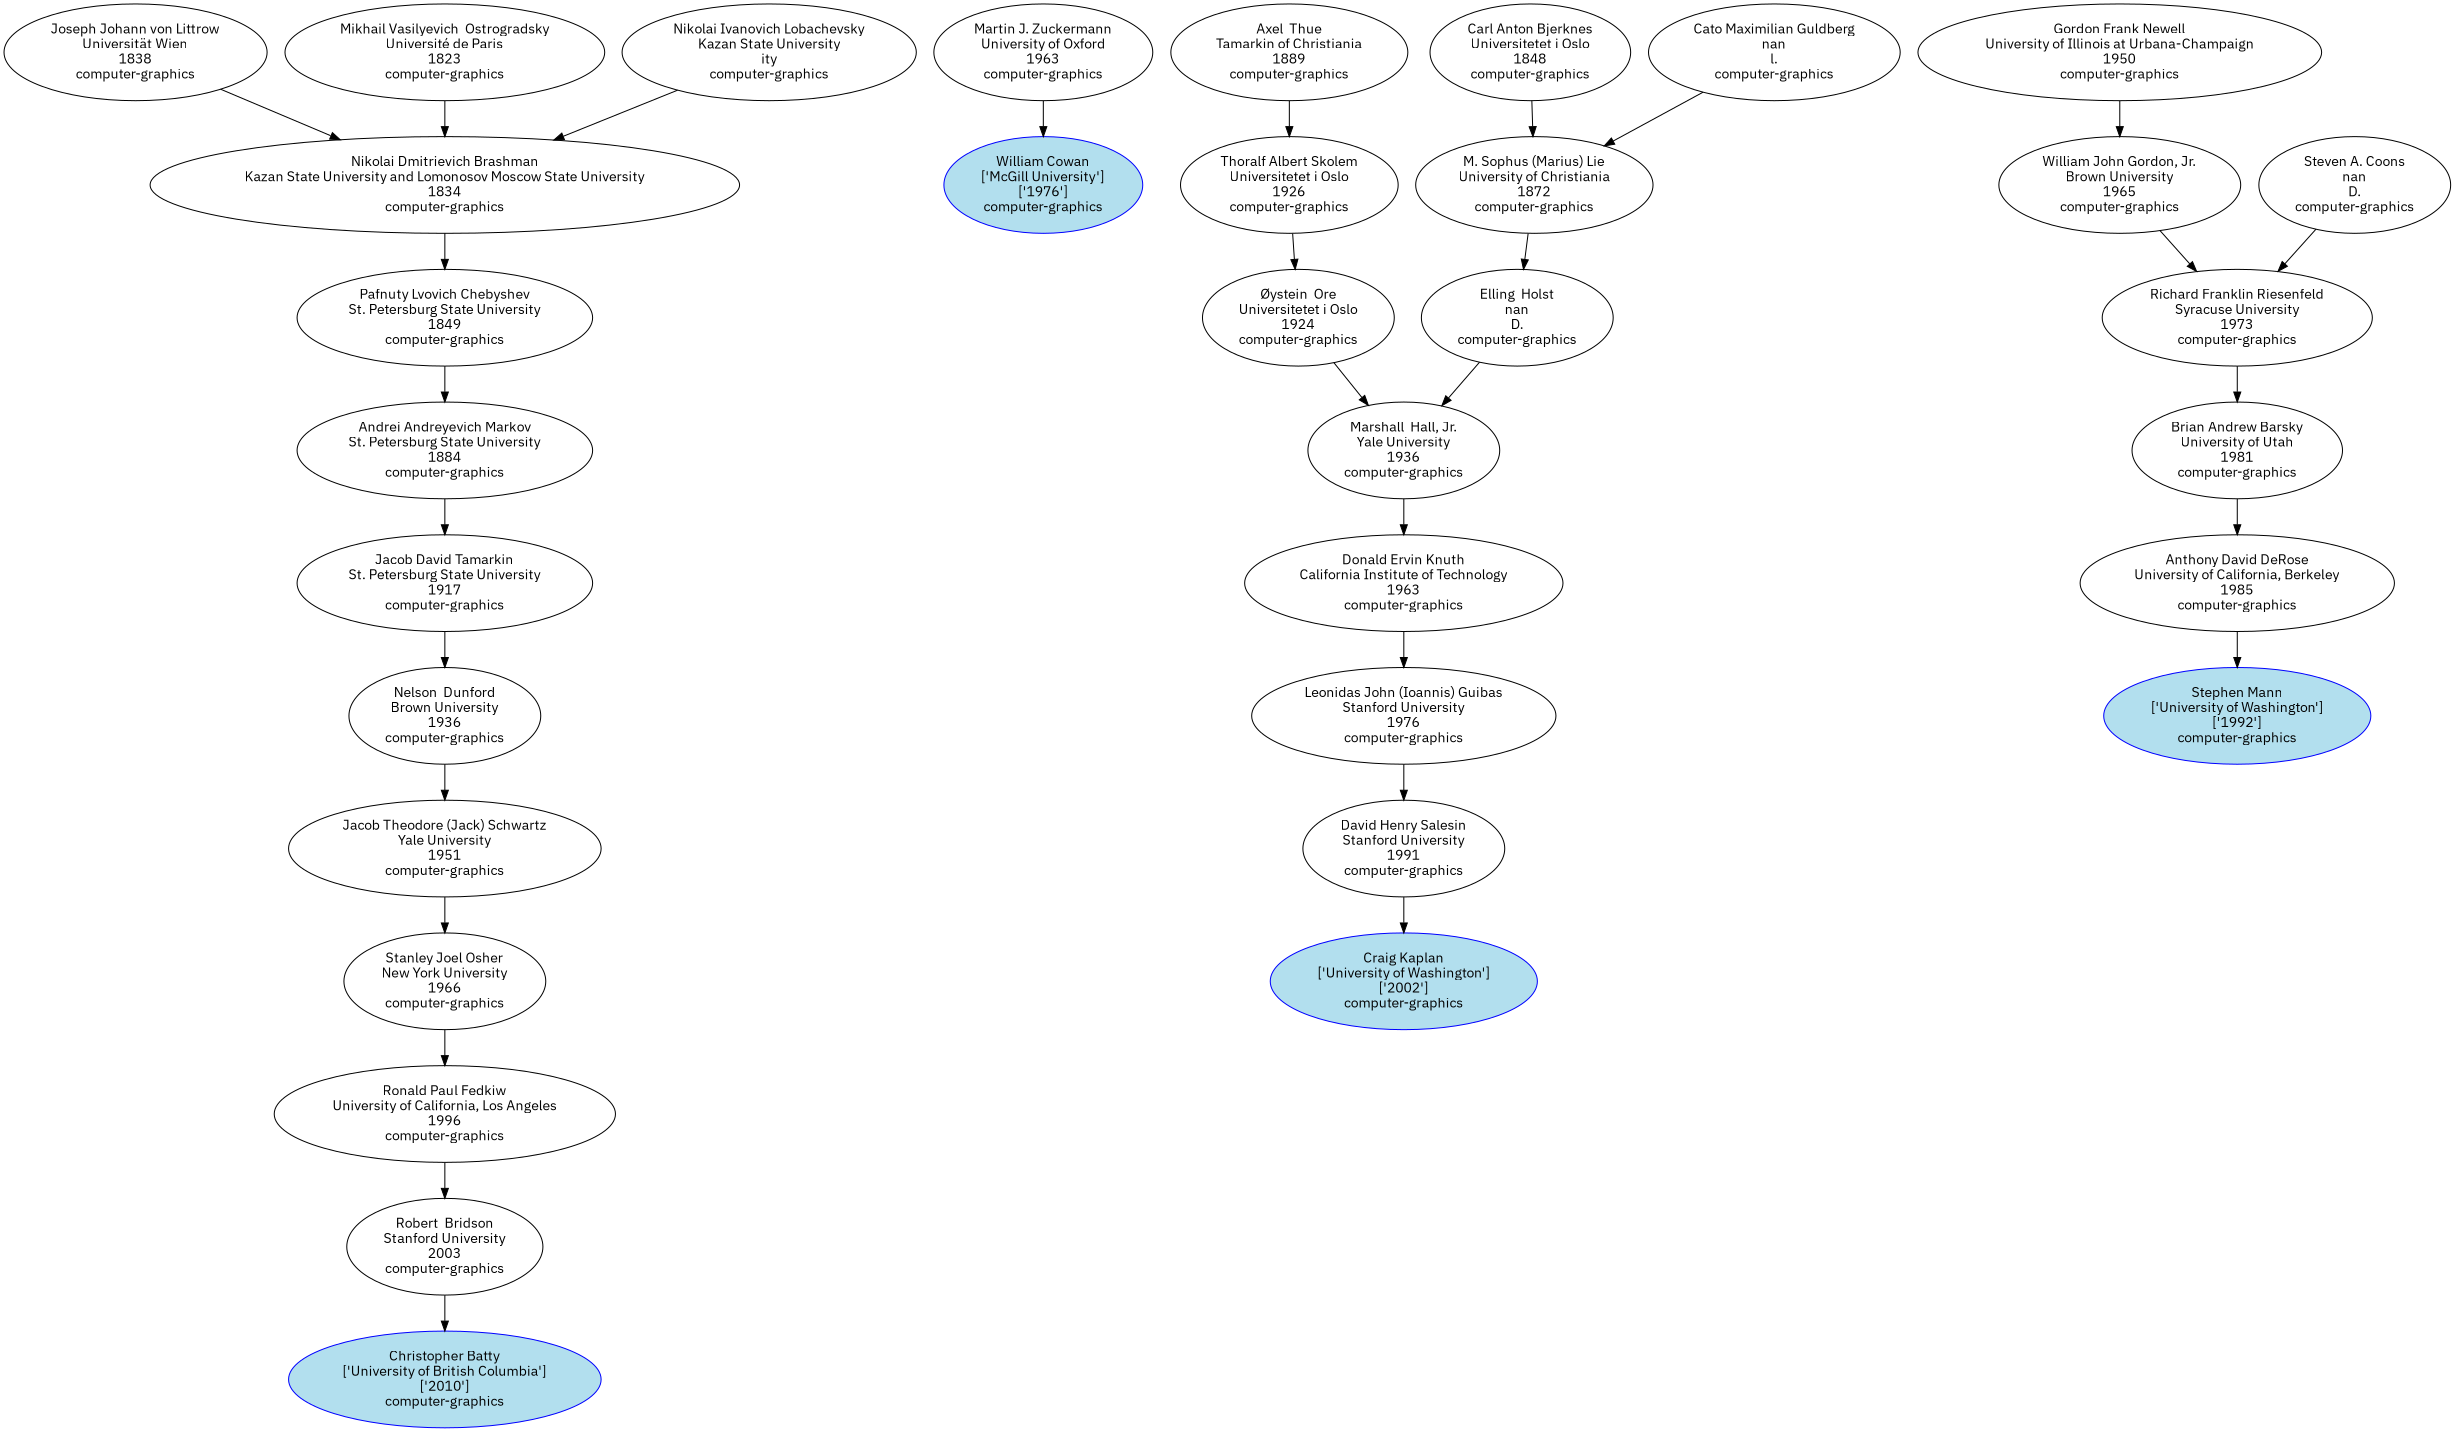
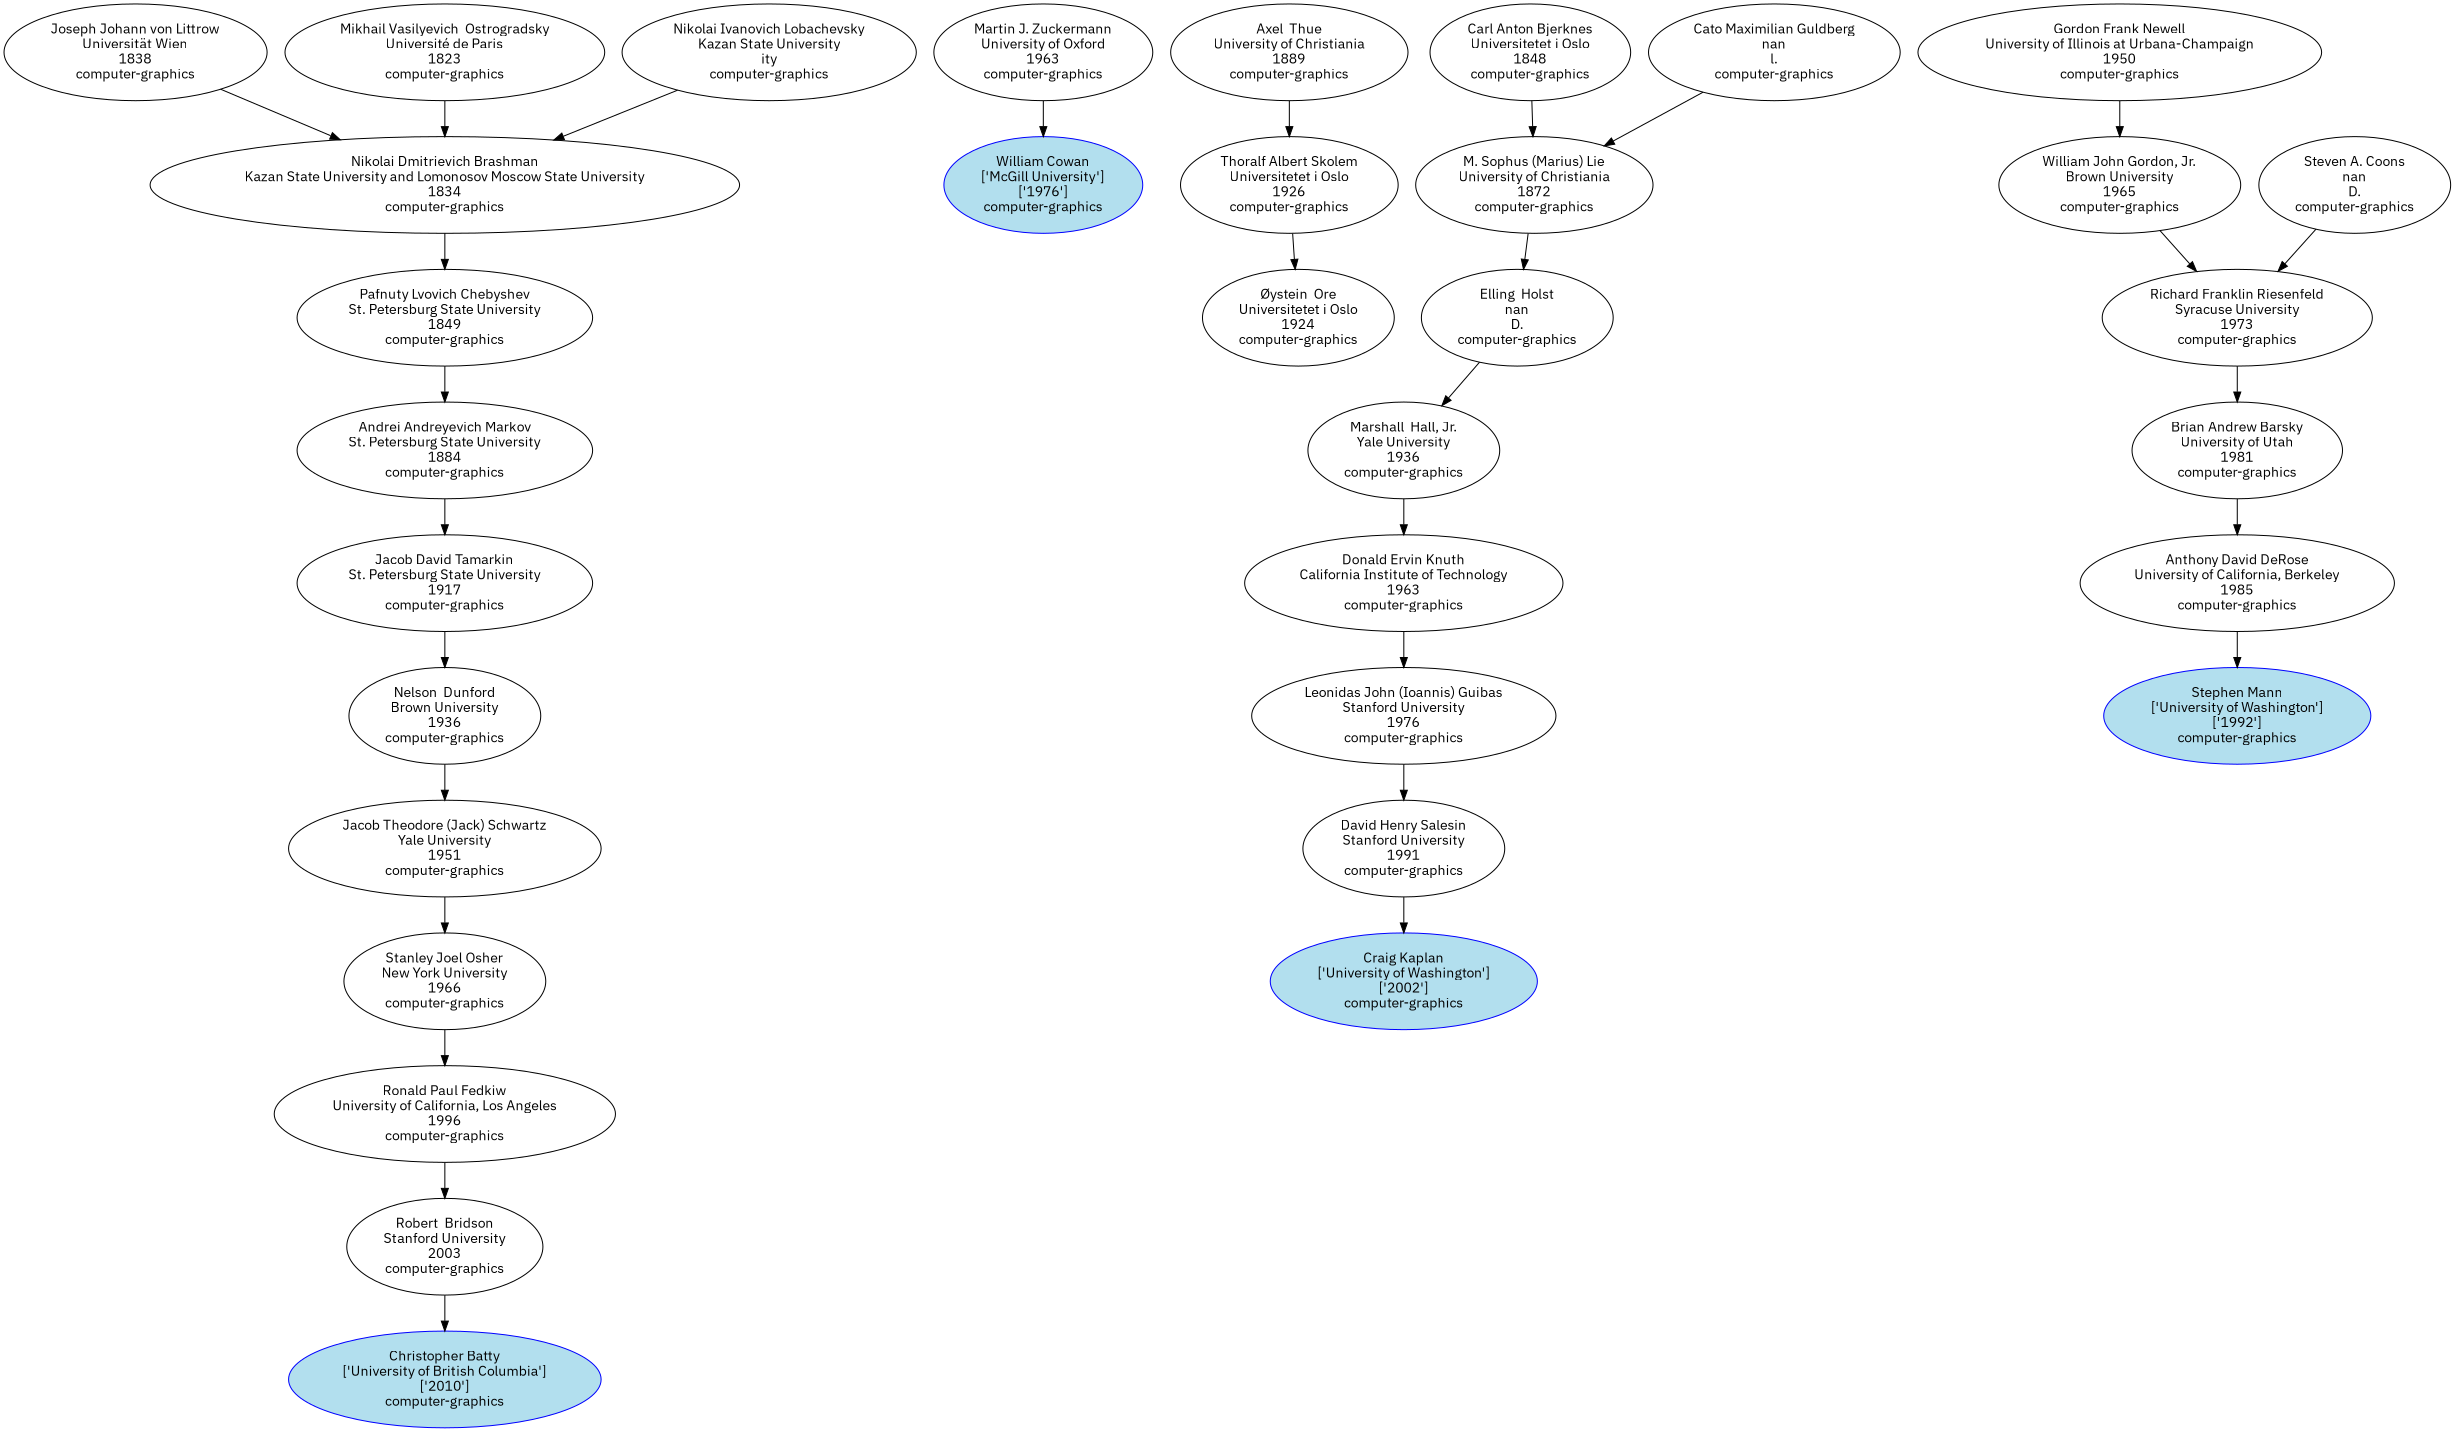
node "Axel  Thue Tamarkin of Christiania 1889 computer-graphics": label "Axel  Thue Tamarkin of Christiania 1889 computer-graphics" -> "Axel  Thue University of Christiania 1889 computer-graphics"
edge "Øystein  Ore Universitetet i Oslo 1924 computer-graphics" -> "Marshall  Hall, Jr. Yale University 1936 computer-graphics": removed
